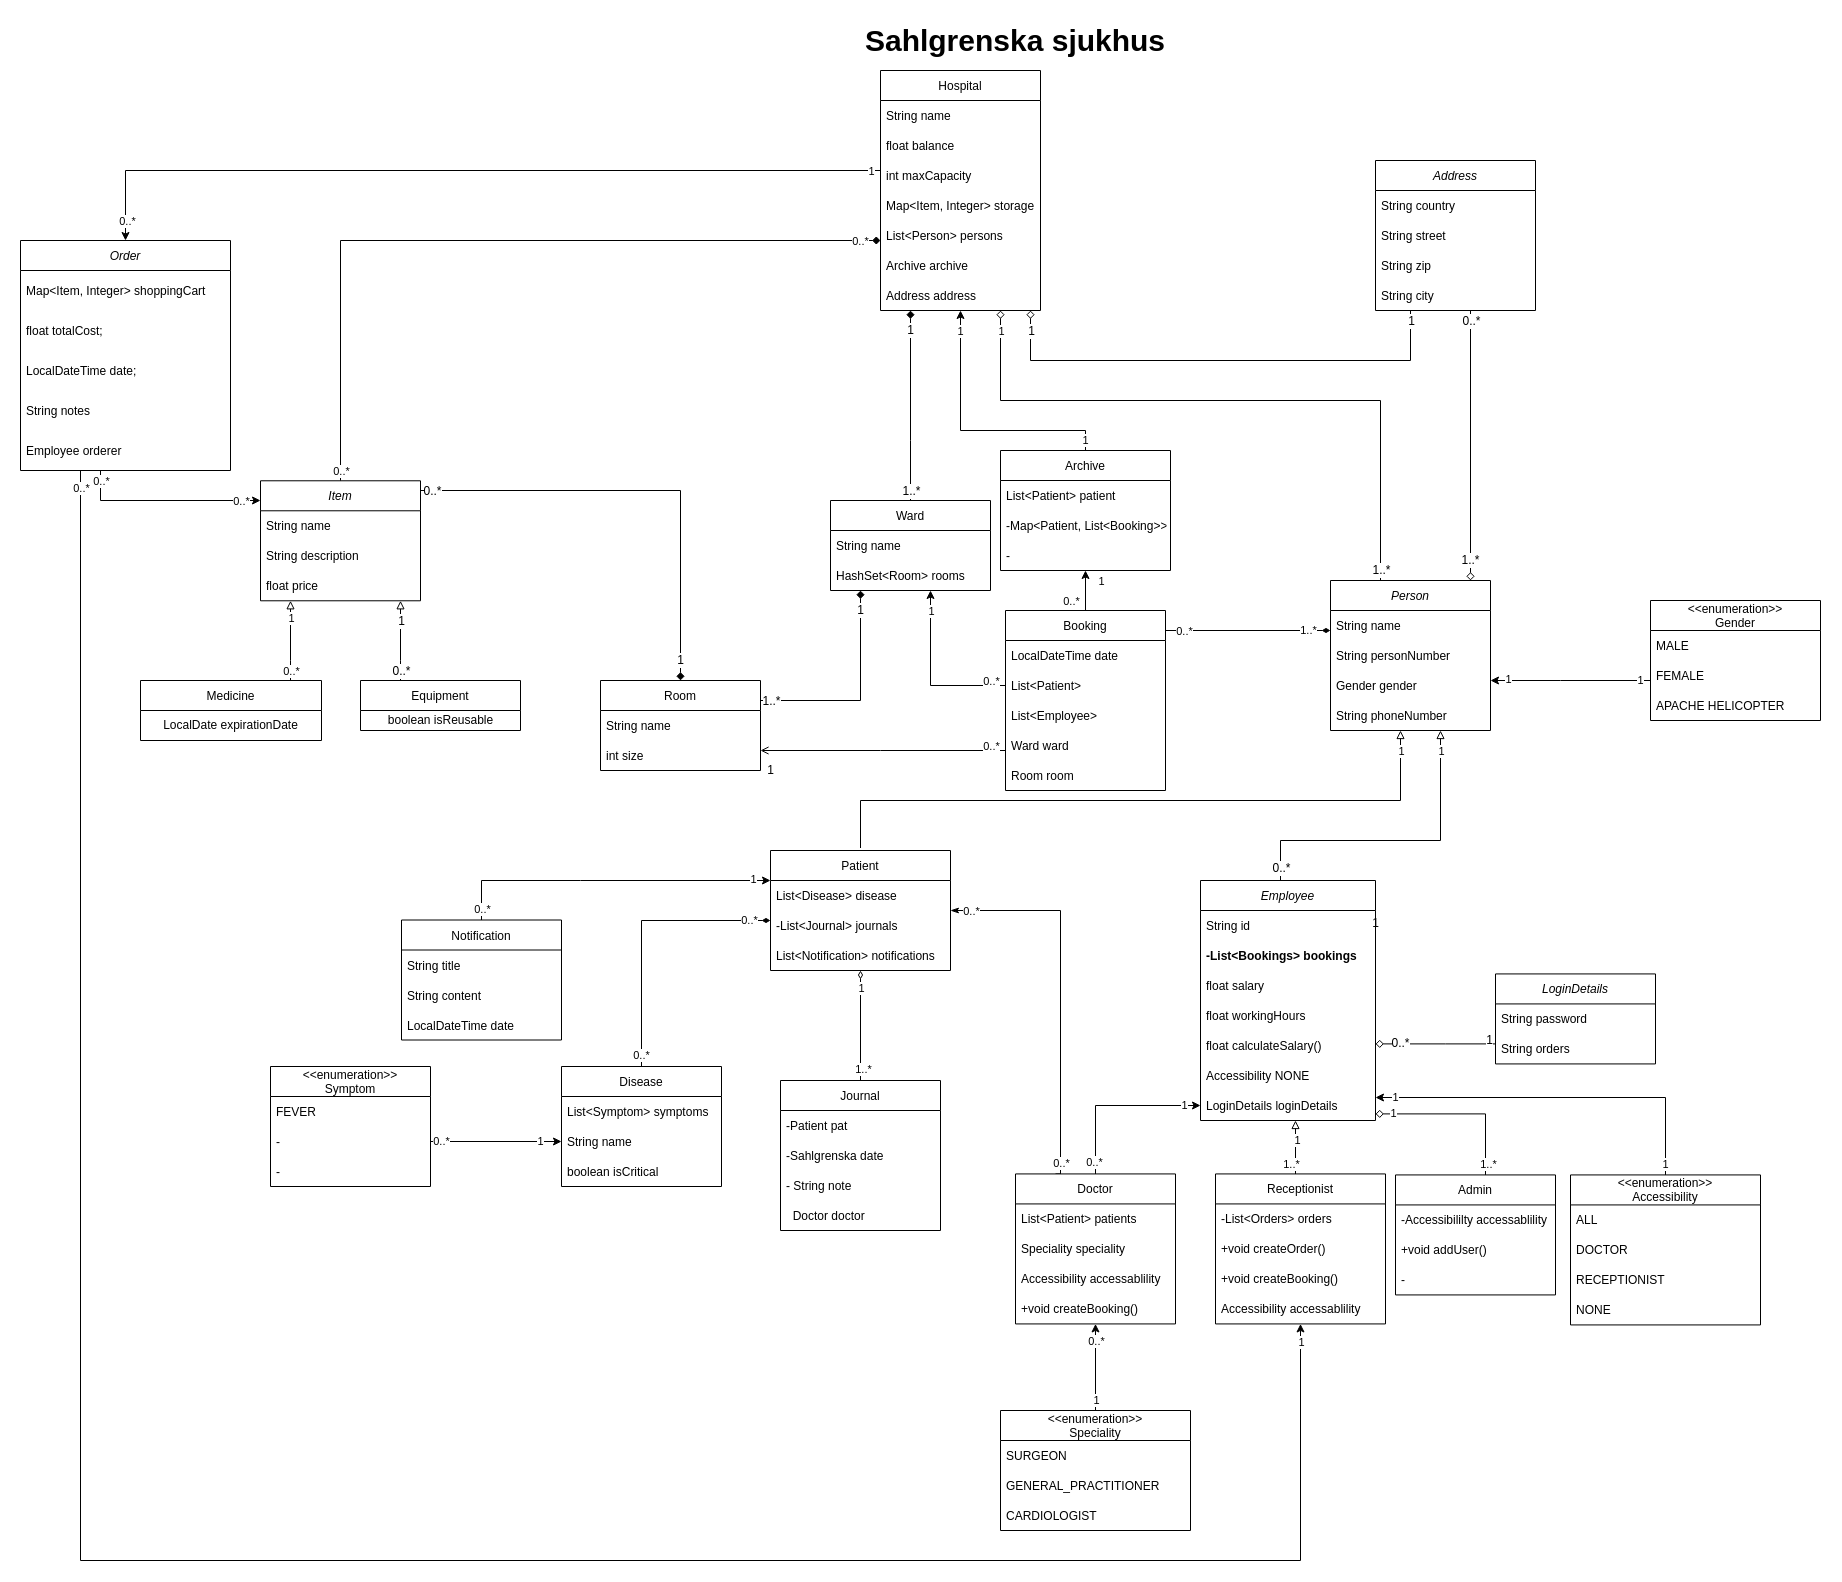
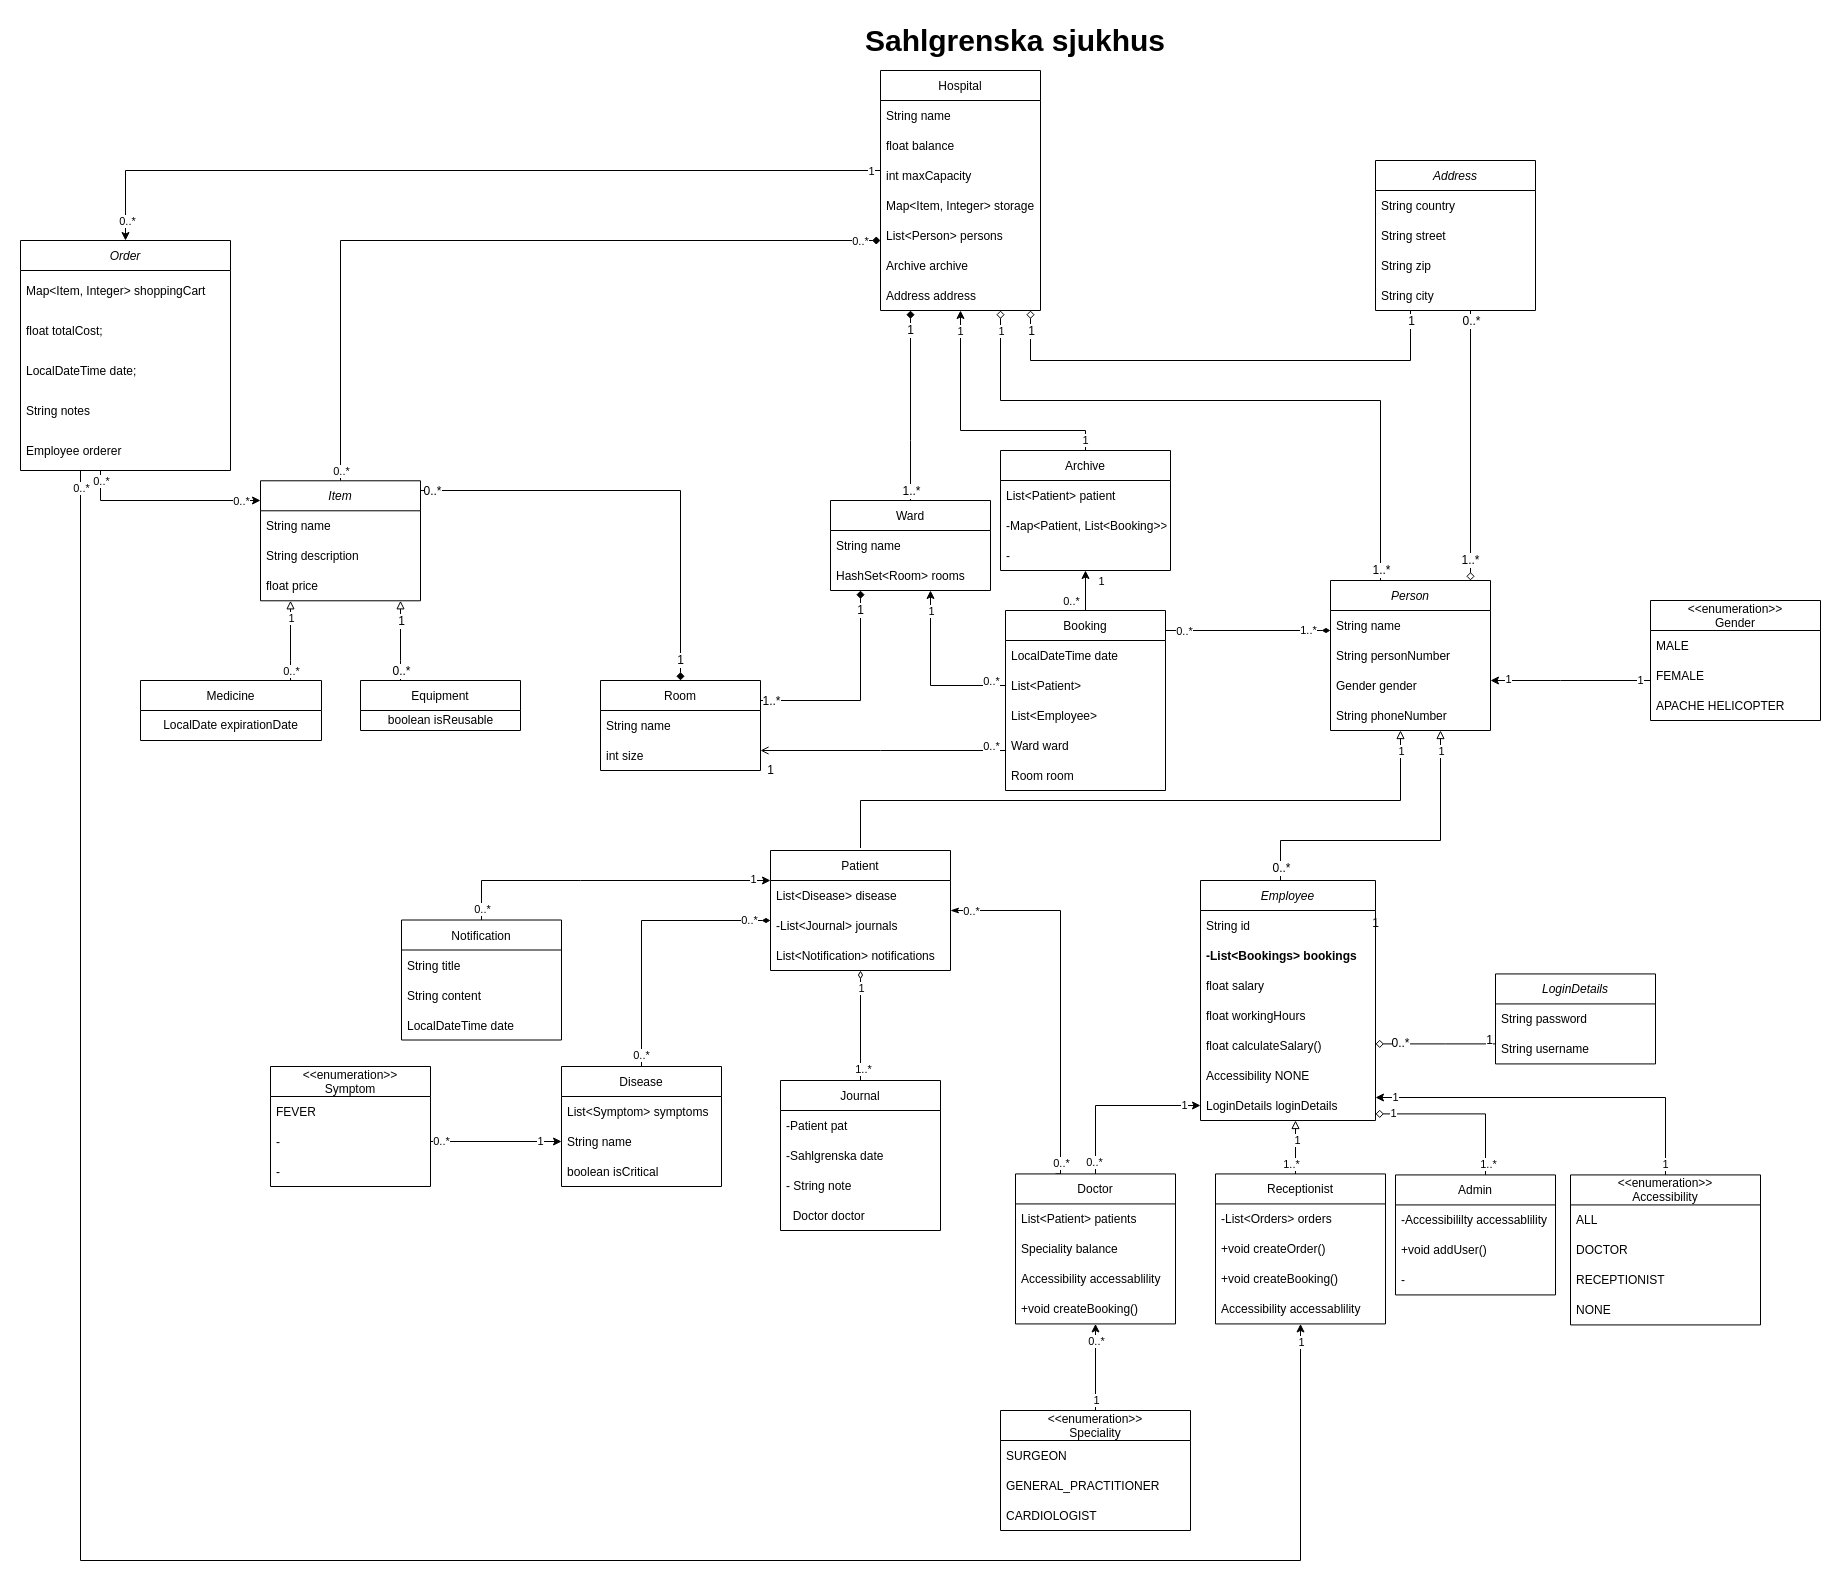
node "String orders": label "String orders" -> "String username"
node "Speciality speciality": label "Speciality speciality" -> "Speciality balance"
